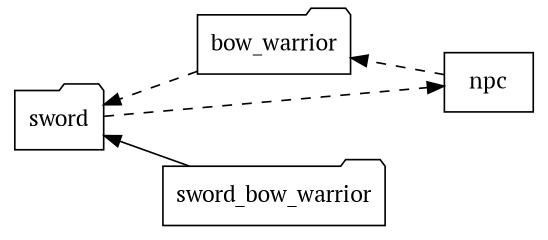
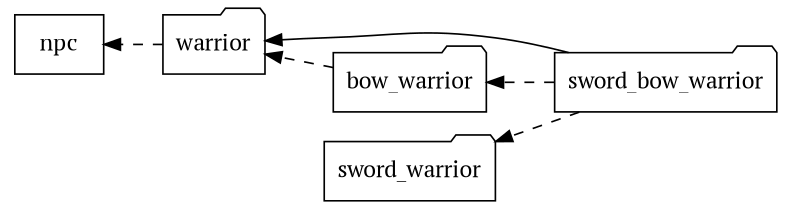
edge "npc" -> "bow_warrior": now "sword_bow_warrior" -> "bow_warrior"
node "sword": label "sword" -> "warrior"
node "sword_warrior": added
